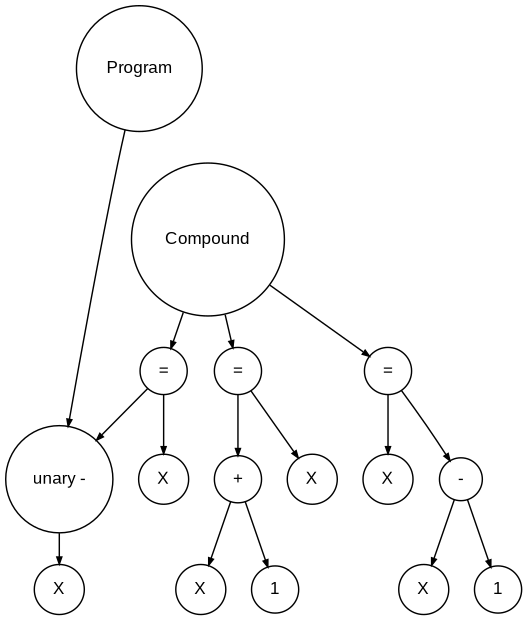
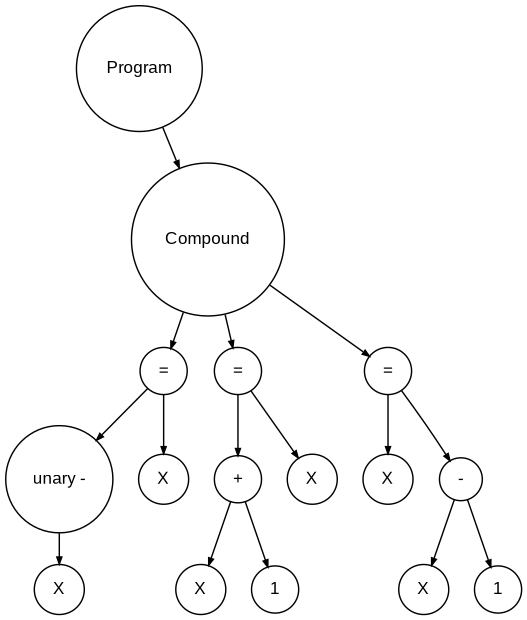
edge "Program" -> "unary -": now "Program" -> "Compound"
